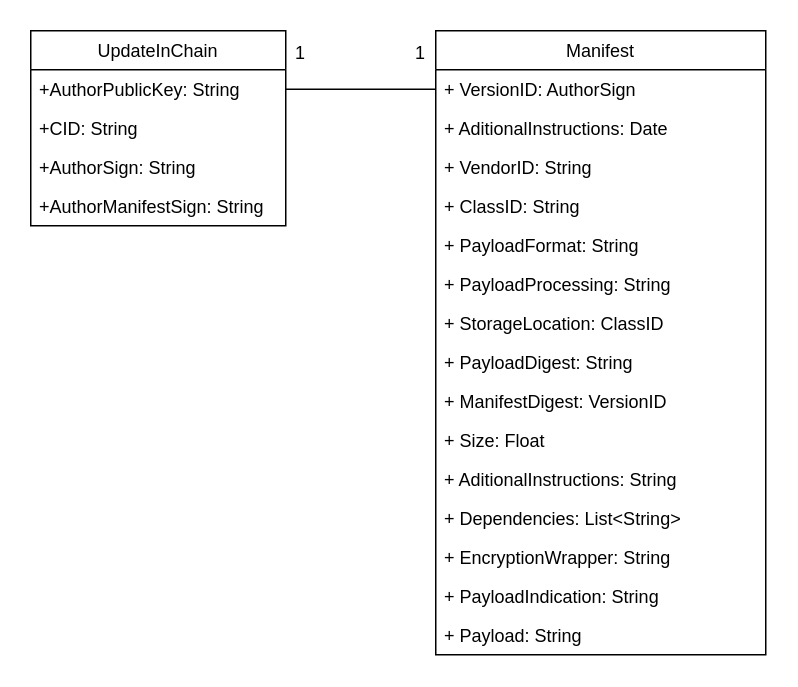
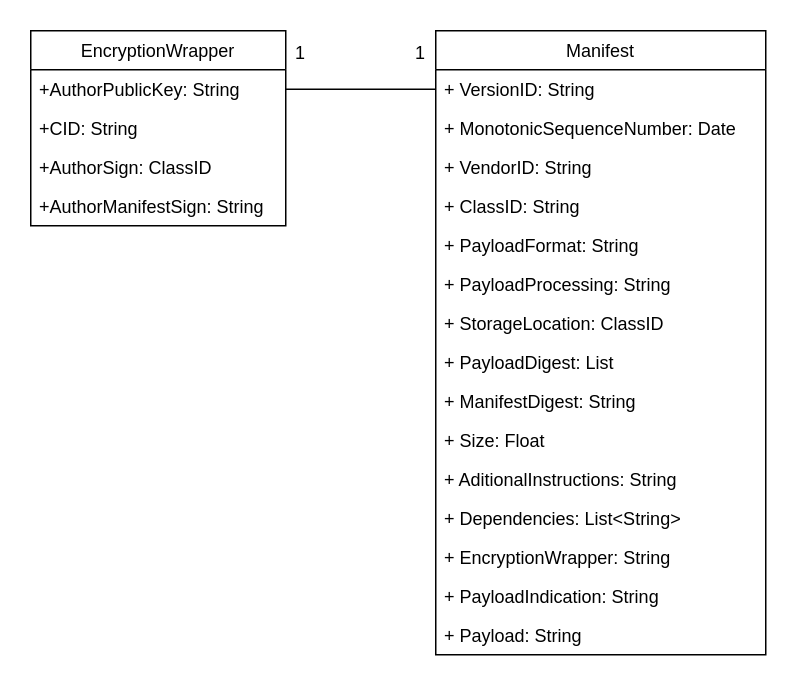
node "UpdateInChain": label "UpdateInChain" -> "EncryptionWrapper"
node "+ VersionID: AuthorSign": label "+ VersionID: AuthorSign" -> "+ VersionID: String"
node "+ AditionalInstructions: Date": label "+ AditionalInstructions: Date" -> "+ MonotonicSequenceNumber: Date"
node "+AuthorSign: String": label "+AuthorSign: String" -> "+AuthorSign: ClassID"
node "+ PayloadDigest: String": label "+ PayloadDigest: String" -> "+ PayloadDigest: List"
node "+ ManifestDigest: VersionID": label "+ ManifestDigest: VersionID" -> "+ ManifestDigest: String"
